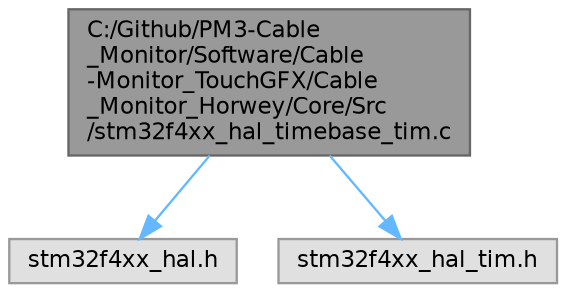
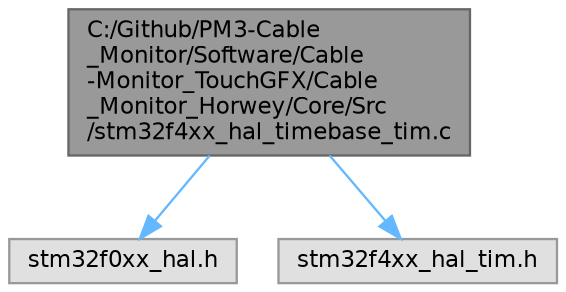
node "stm32f4xx_hal.h": label "stm32f4xx_hal.h" -> "stm32f0xx_hal.h"
